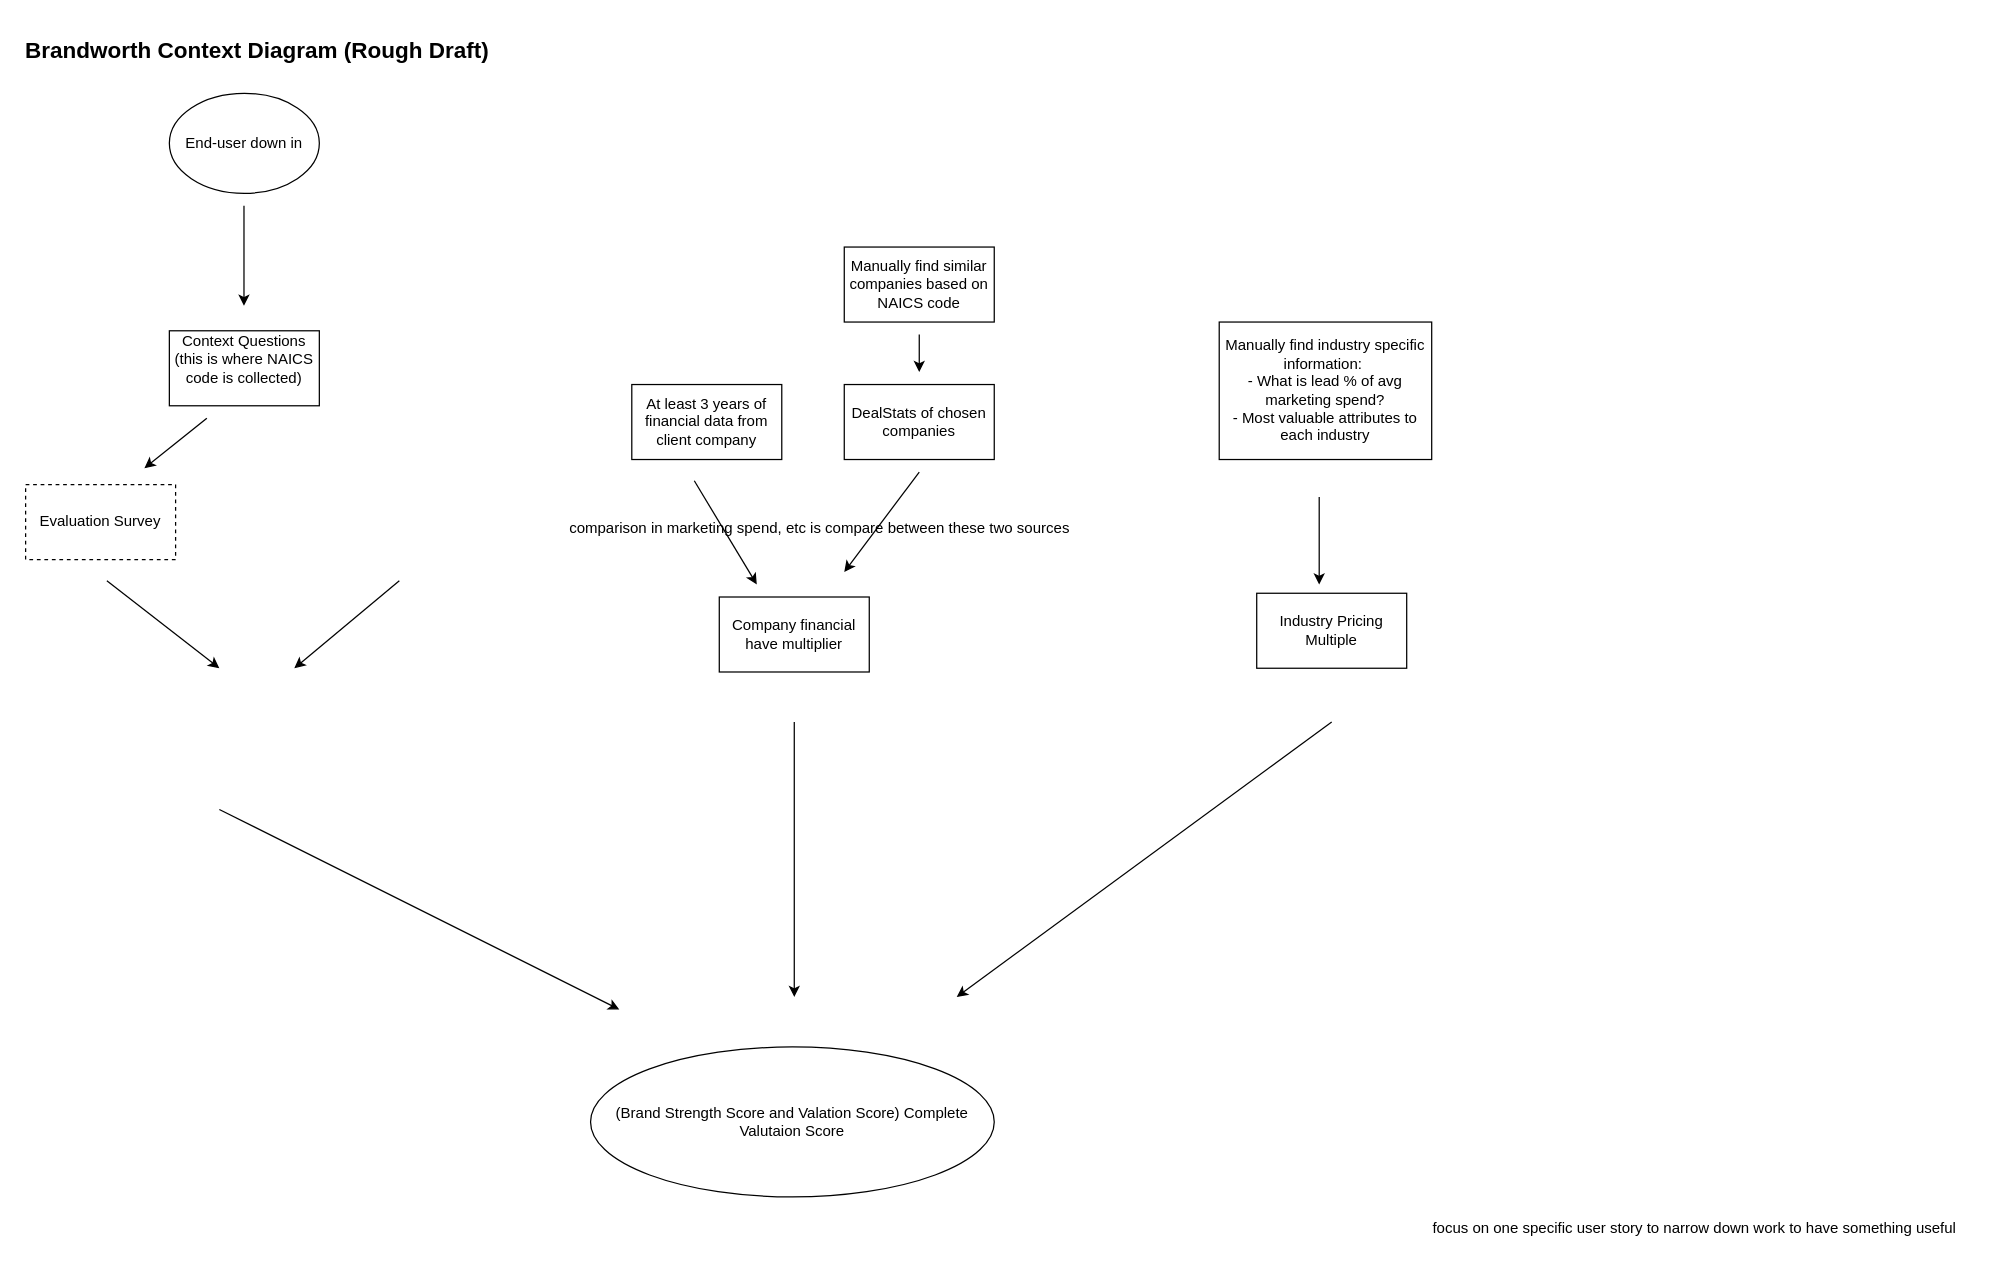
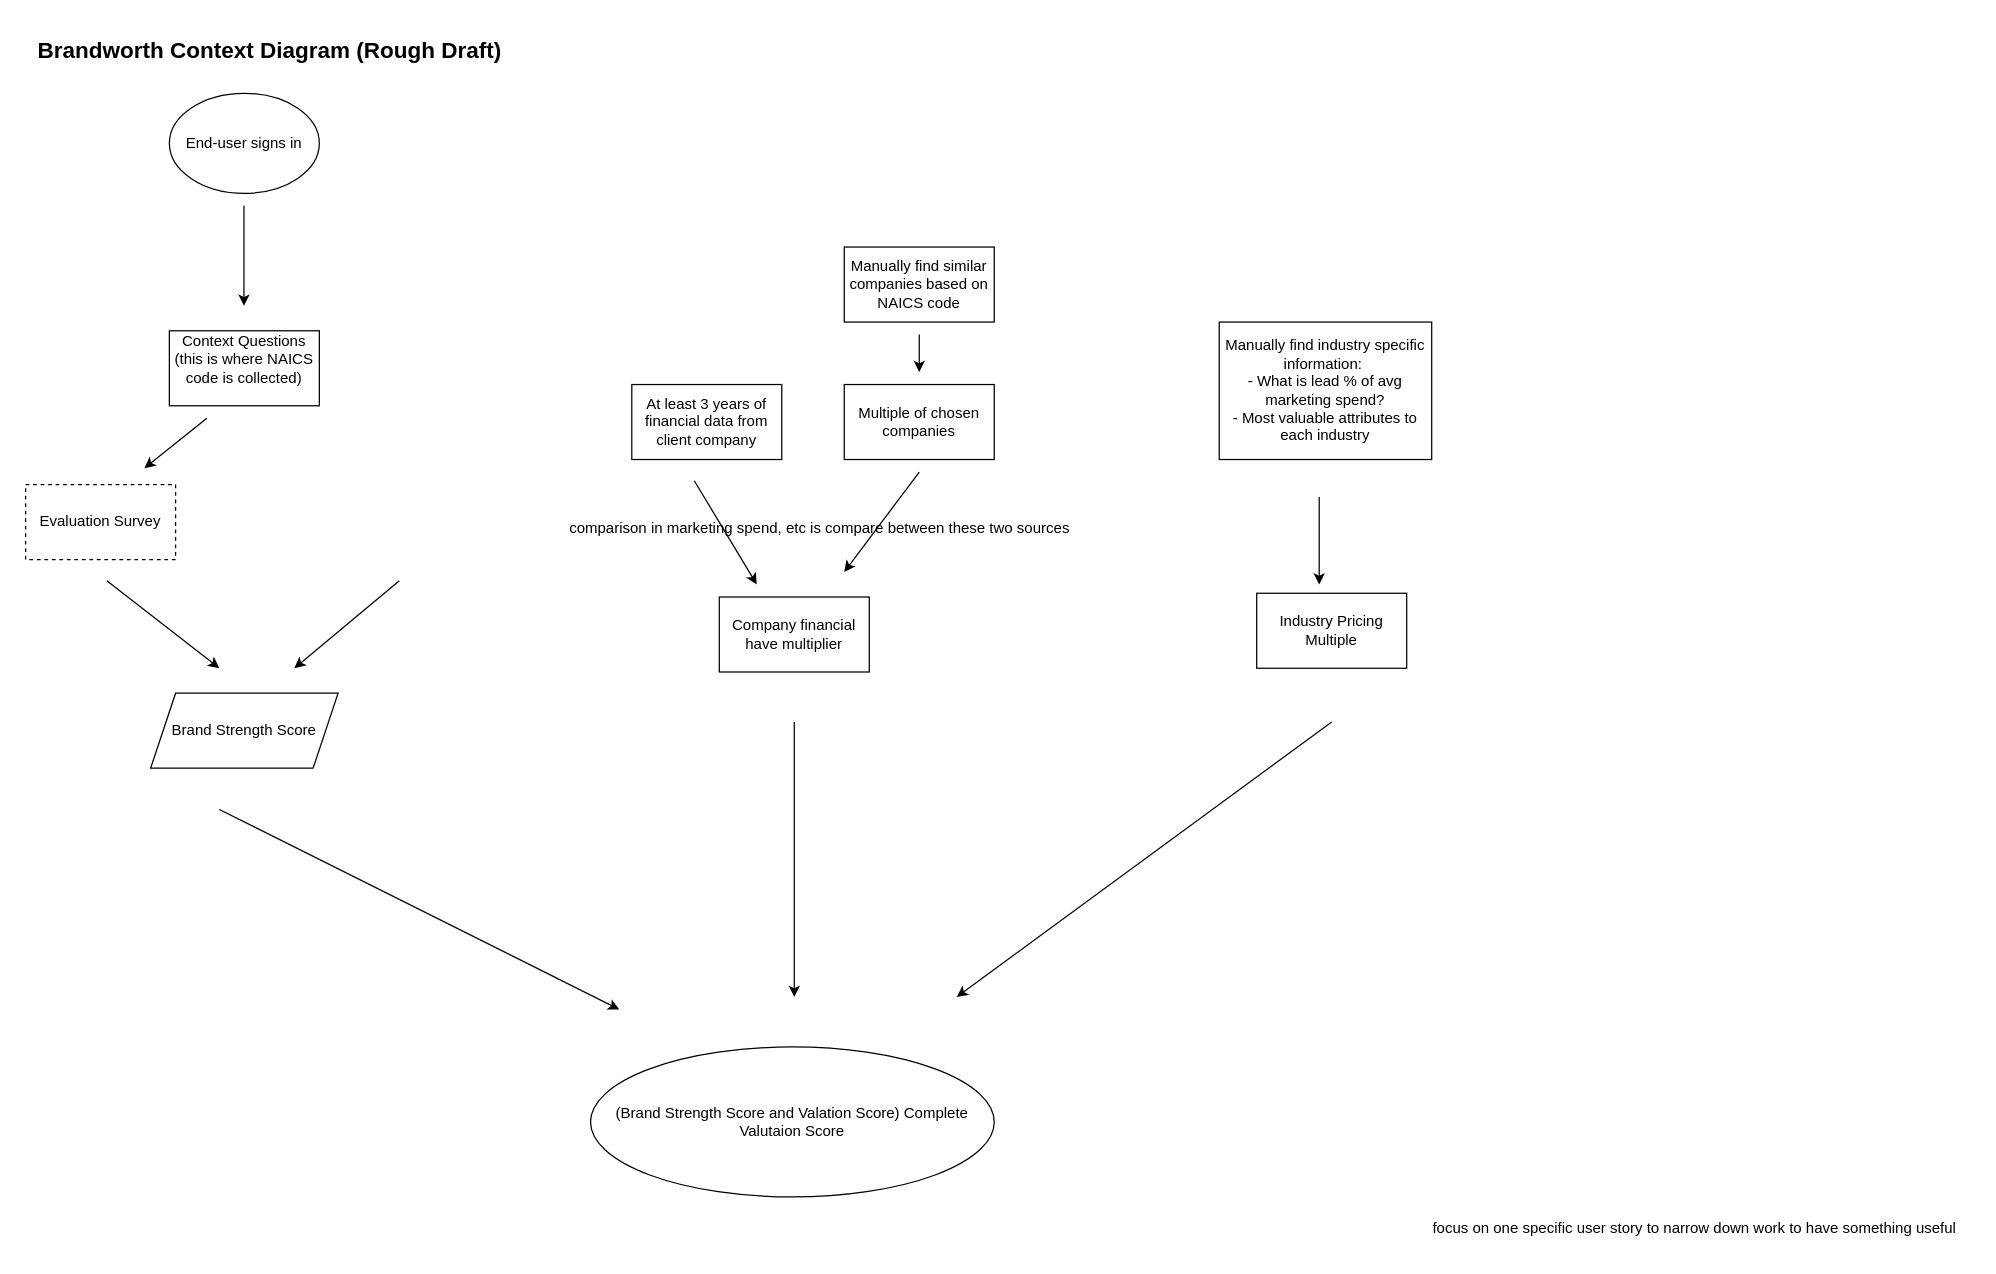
node "Brandworth Context Diagram (Rough Draft)": moved (257, 51) -> (269, 51)
node "End-user down in": label "End-user down in" -> "End-user signs in"
node "DealStats of chosen companies": label "DealStats of chosen companies" -> "Multiple of chosen companies"
node "Brand Strength Score": added
